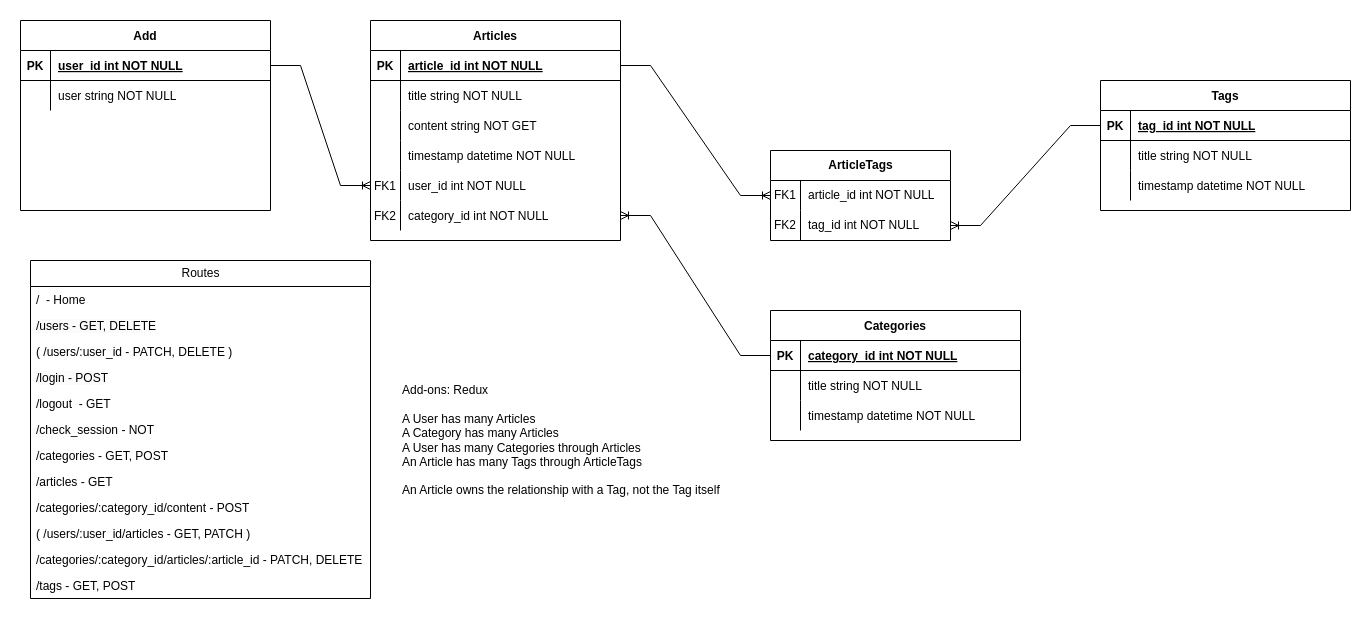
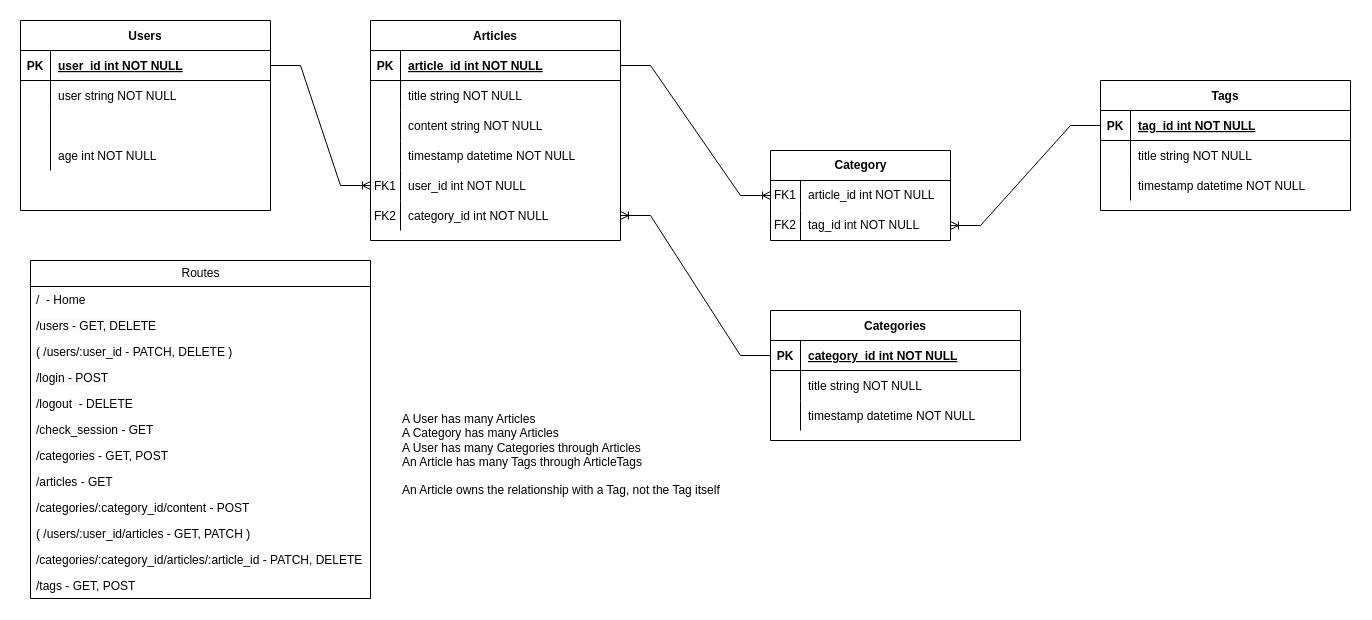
node "Add": label "Add" -> "Users"
node "content string NOT GET": label "content string NOT GET" -> "content string NOT NULL"
node "age int NOT NULL": added
node "ArticleTags": label "ArticleTags" -> "Category"
node "Add-ons: Redux": removed
node "/logout - GET": label "/logout - GET" -> "/logout - DELETE"
node "/check_session - NOT": label "/check_session - NOT" -> "/check_session - GET"
